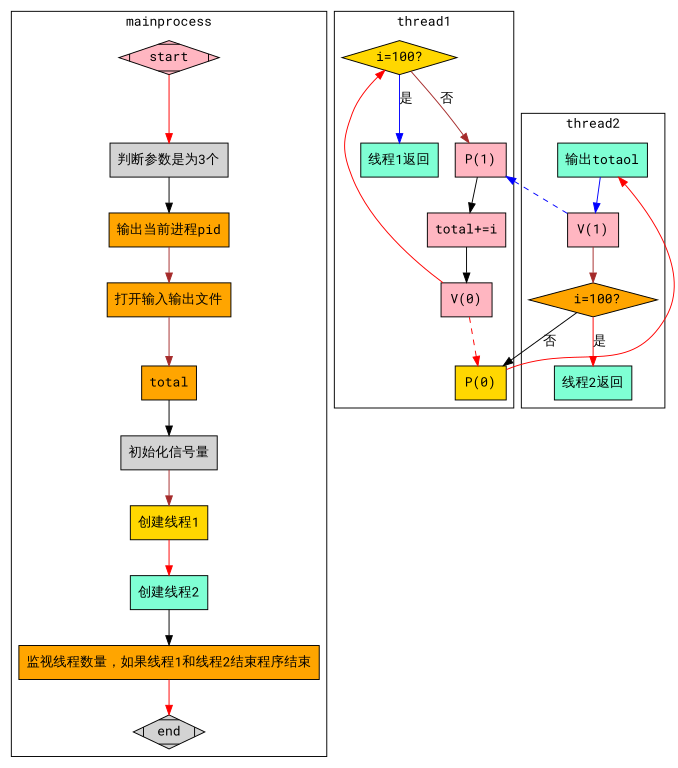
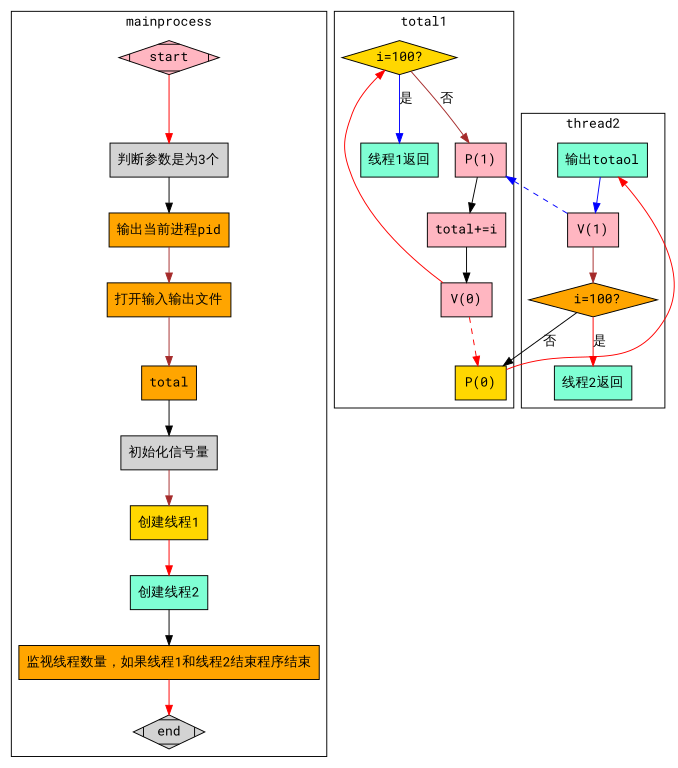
cluster "thread1": label "thread1" -> "total1"
